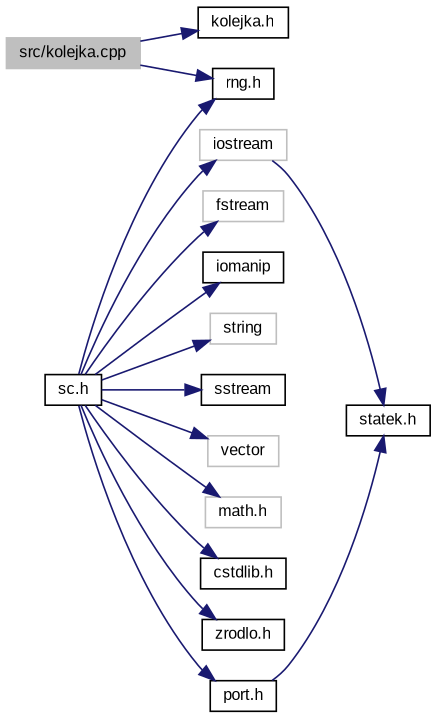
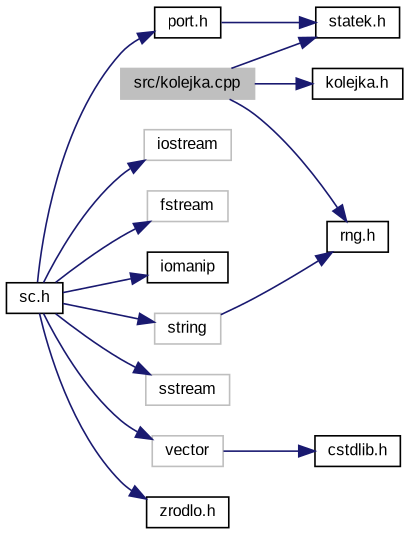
edge "sc.h" -> "rng.h": now "string" -> "rng.h"
edge "iostream" -> "statek.h": now "src/kolejka.cpp" -> "statek.h"
node "sstream": color black -> grey75
edge "sc.h" -> "cstdlib.h": now "vector" -> "cstdlib.h"
node "math.h": removed
